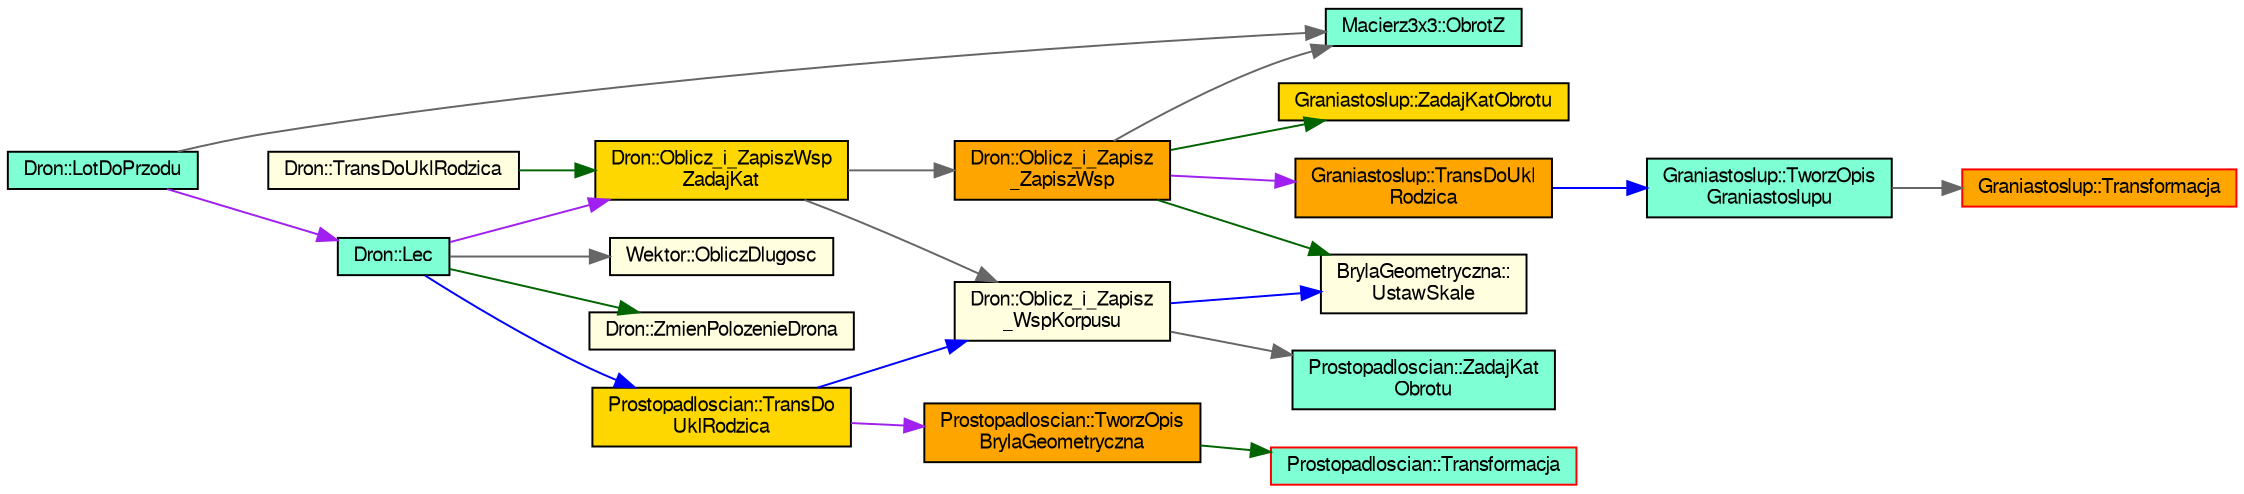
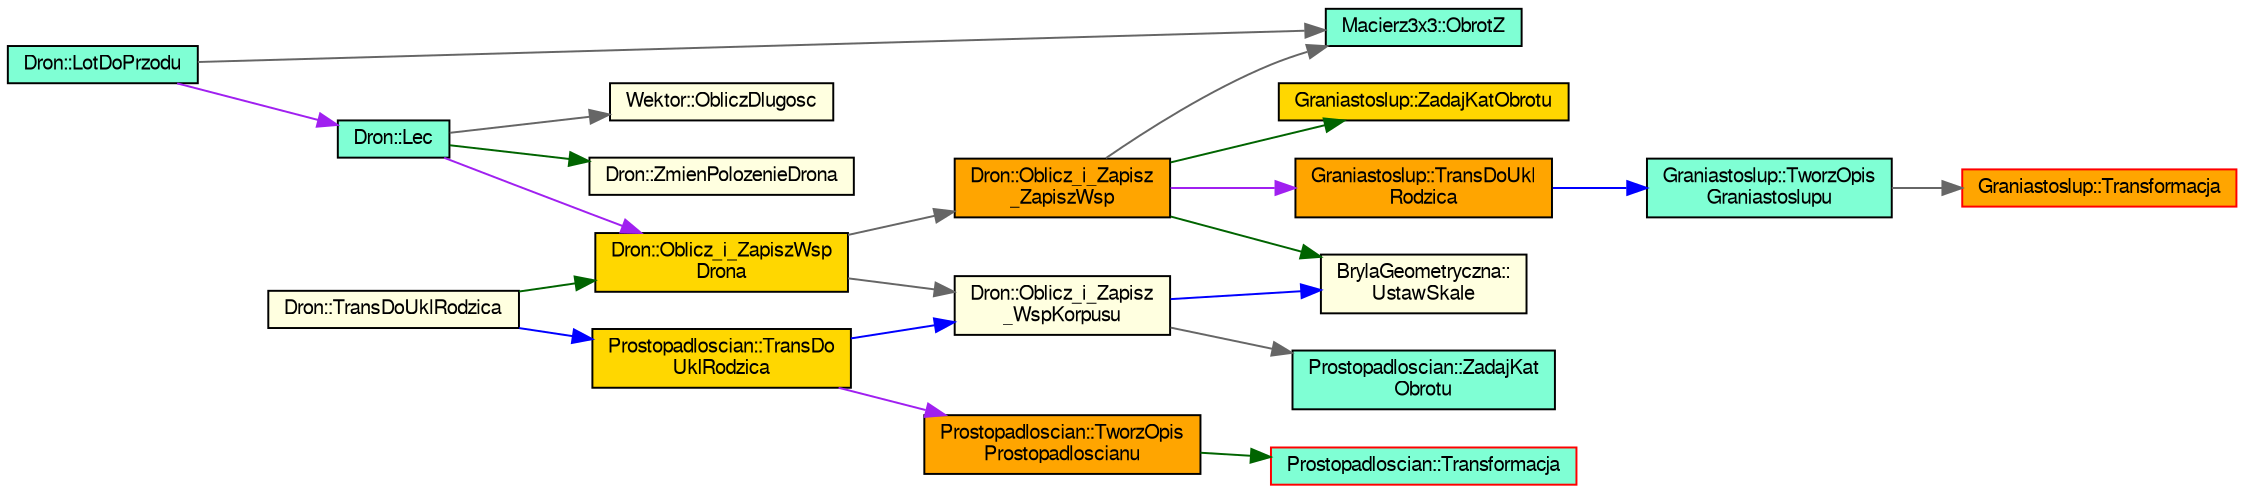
node "Dron::Oblicz_i_ZapiszWsp ZadajKat": label "Dron::Oblicz_i_ZapiszWsp ZadajKat" -> "Dron::Oblicz_i_ZapiszWsp Drona"
edge "Dron::Lec" -> "Prostopadloscian::TransDo UklRodzica": now "Dron::TransDoUklRodzica" -> "Prostopadloscian::TransDo UklRodzica"
node "Prostopadloscian::TworzOpis BrylaGeometryczna": label "Prostopadloscian::TworzOpis BrylaGeometryczna" -> "Prostopadloscian::TworzOpis Prostopadloscianu"
